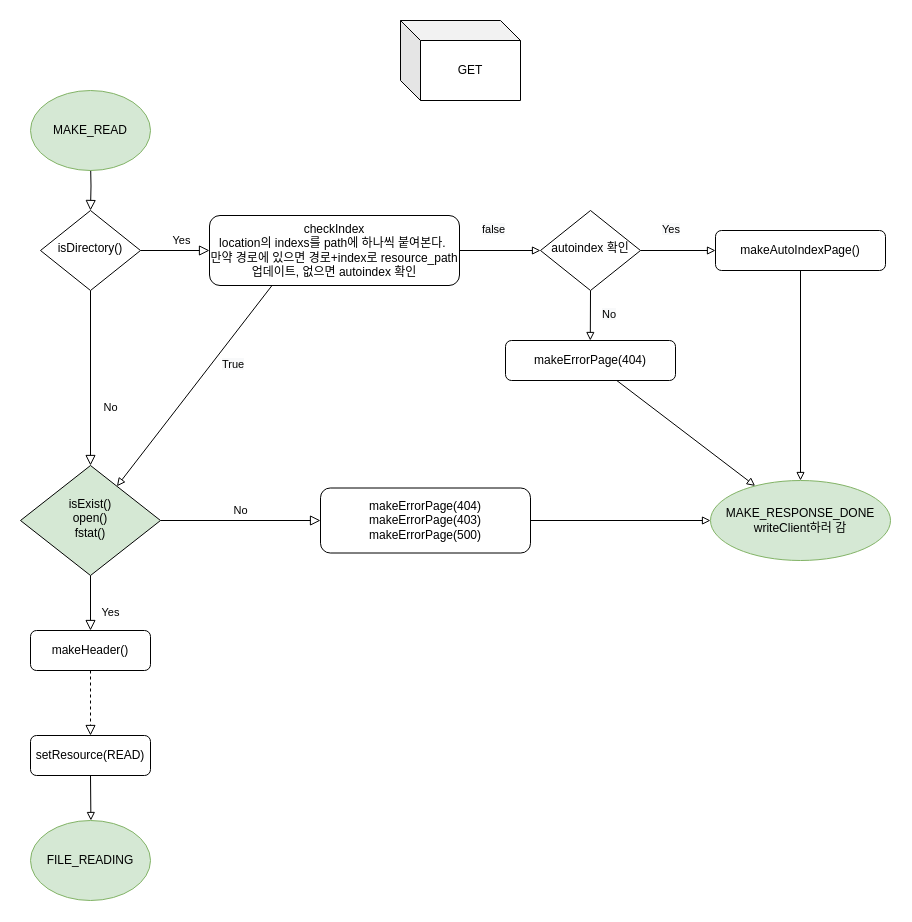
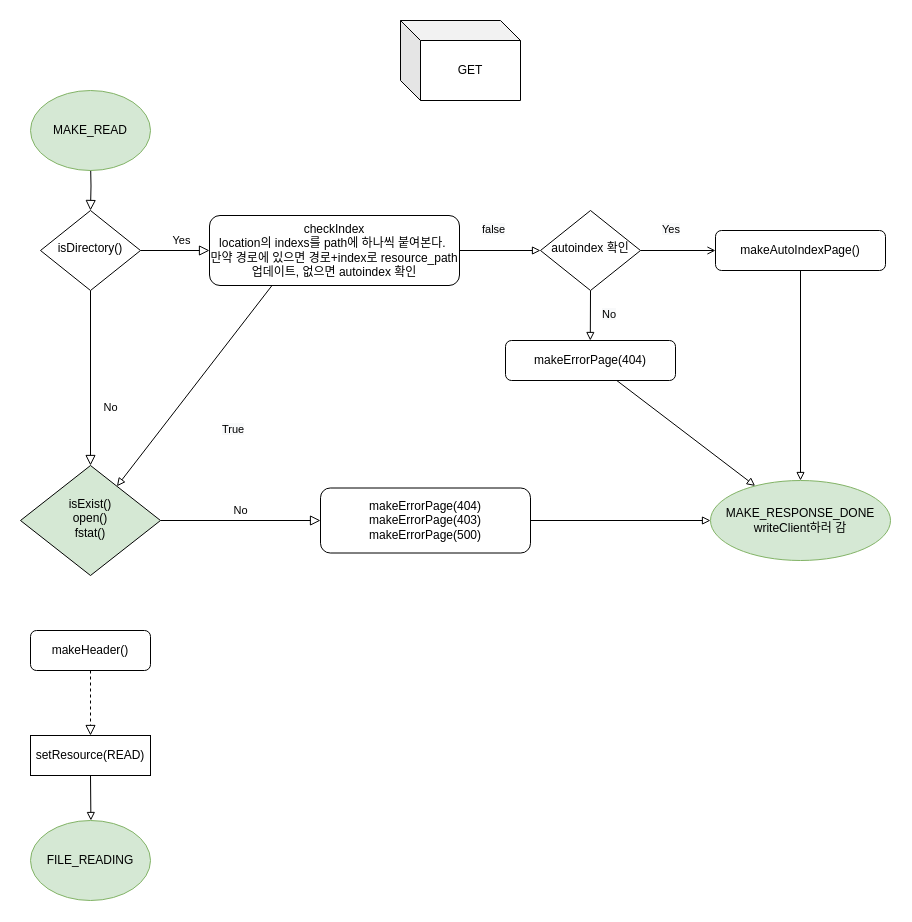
edge "autoindex 확인" -> "makeAutoIndexPage()": arrowhead block -> open
node "True": moved (241, 366) -> (241, 431)
edge "isExist() open() fstat()" -> "makeHeader()": removed, label "Yes"
node "setResource(READ)": shape rounded rectangle -> rectangle
